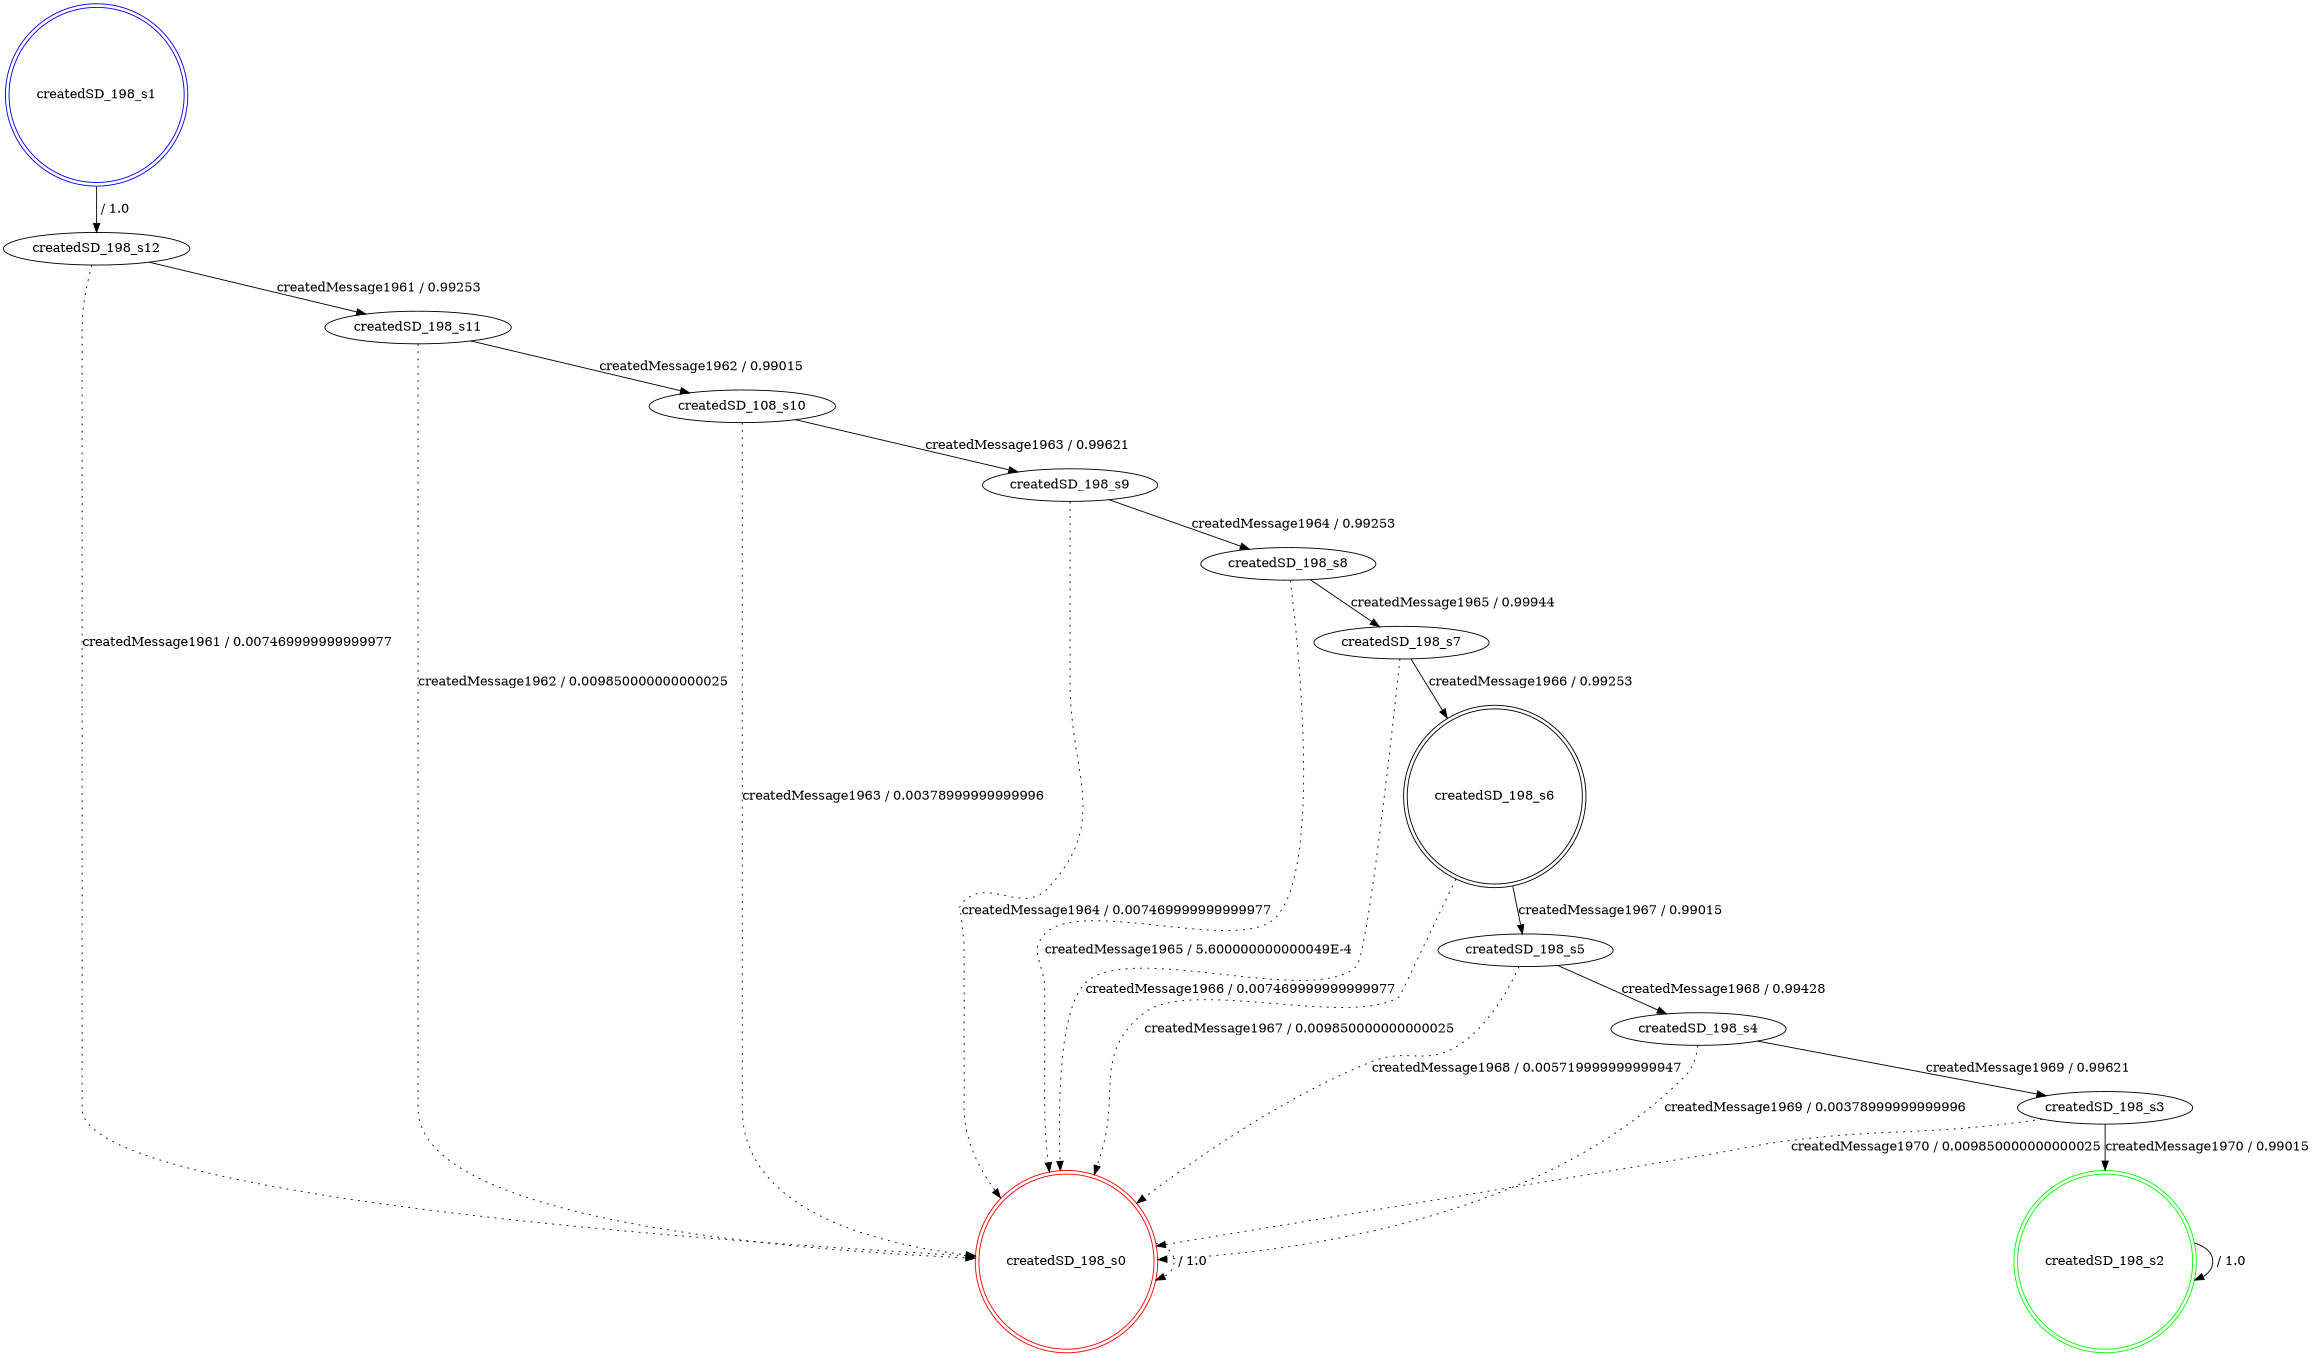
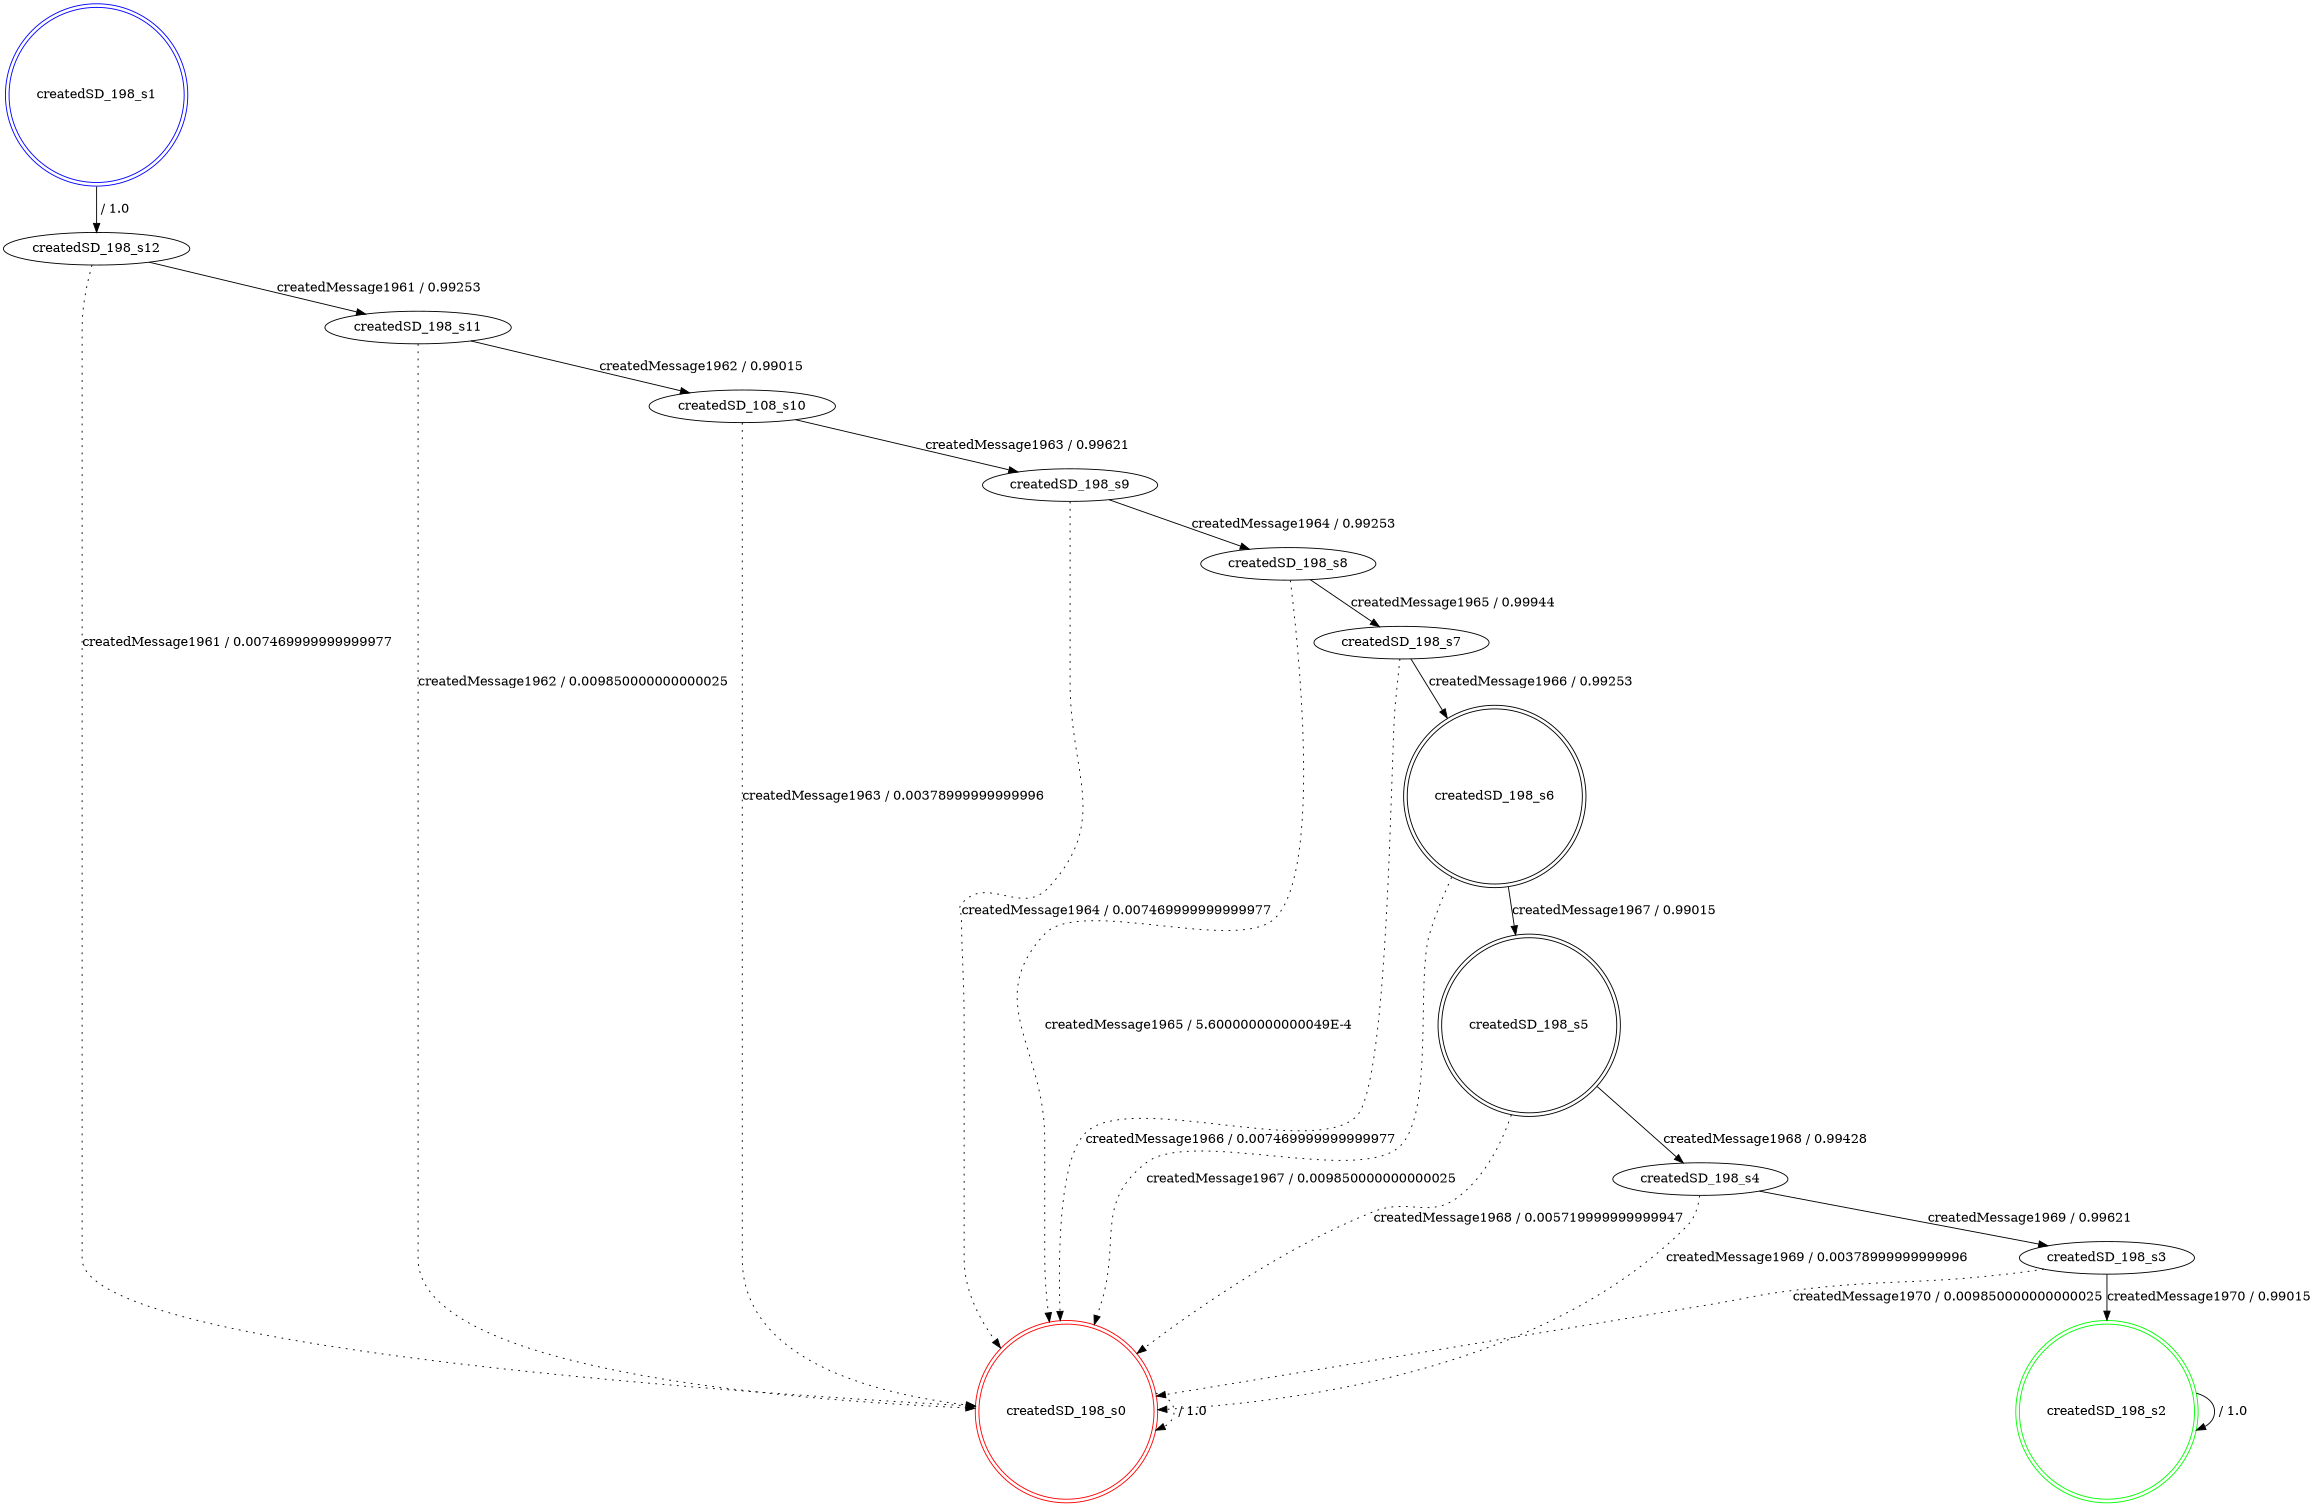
node "createdSD_198_s5": shape ellipse -> doublecircle
